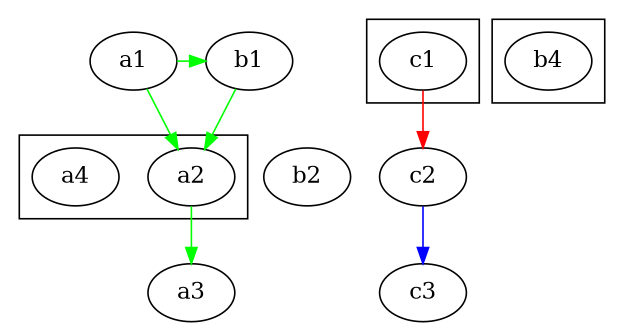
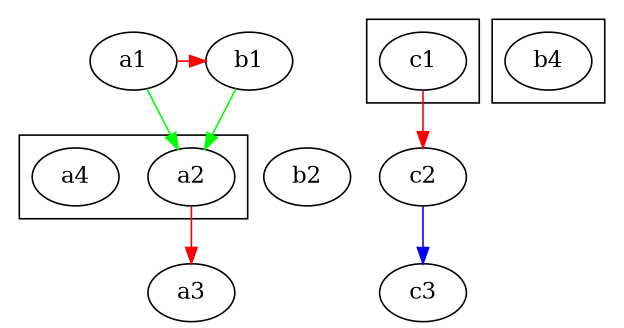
edge "a1" -> "b1": color green -> red
edge "a2" -> "a3": color green -> red
